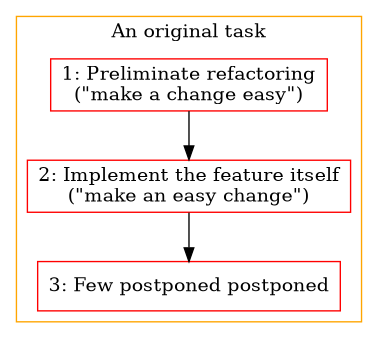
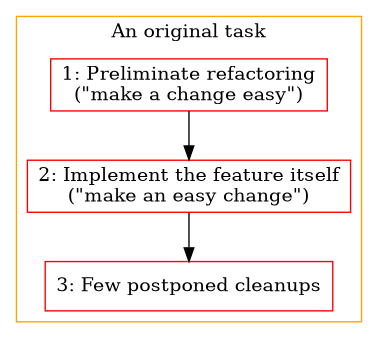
node "3: Few postponed postponed": label "3: Few postponed postponed" -> "3: Few postponed cleanups"
